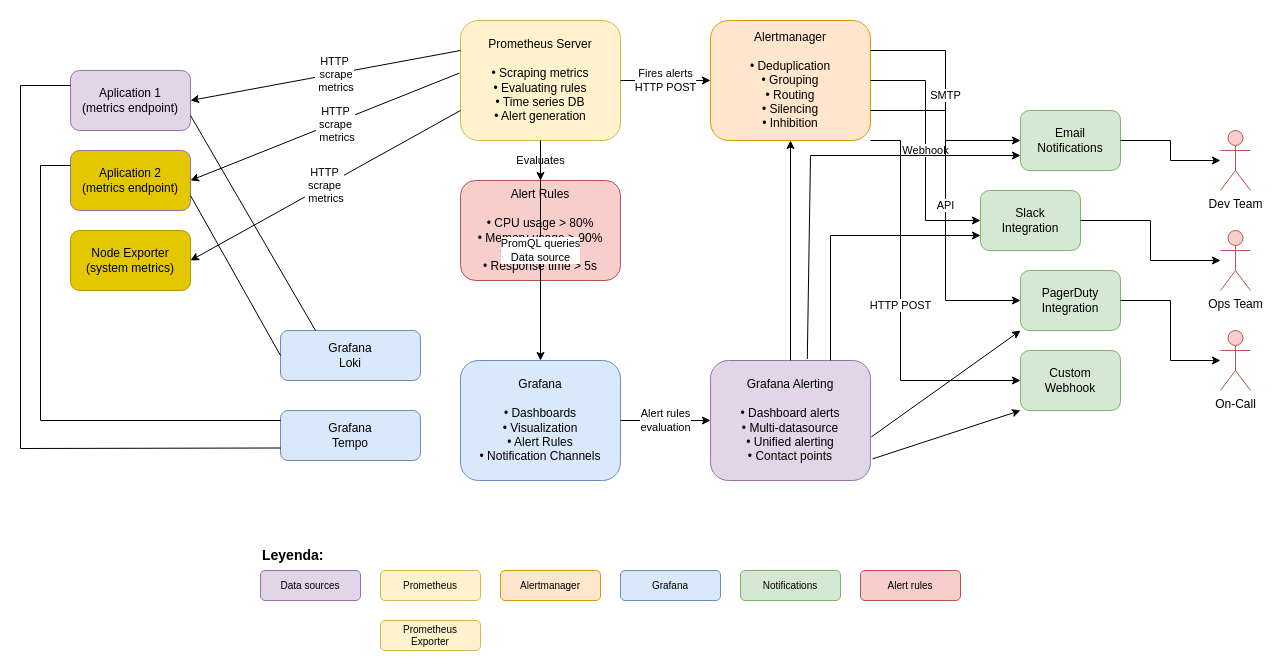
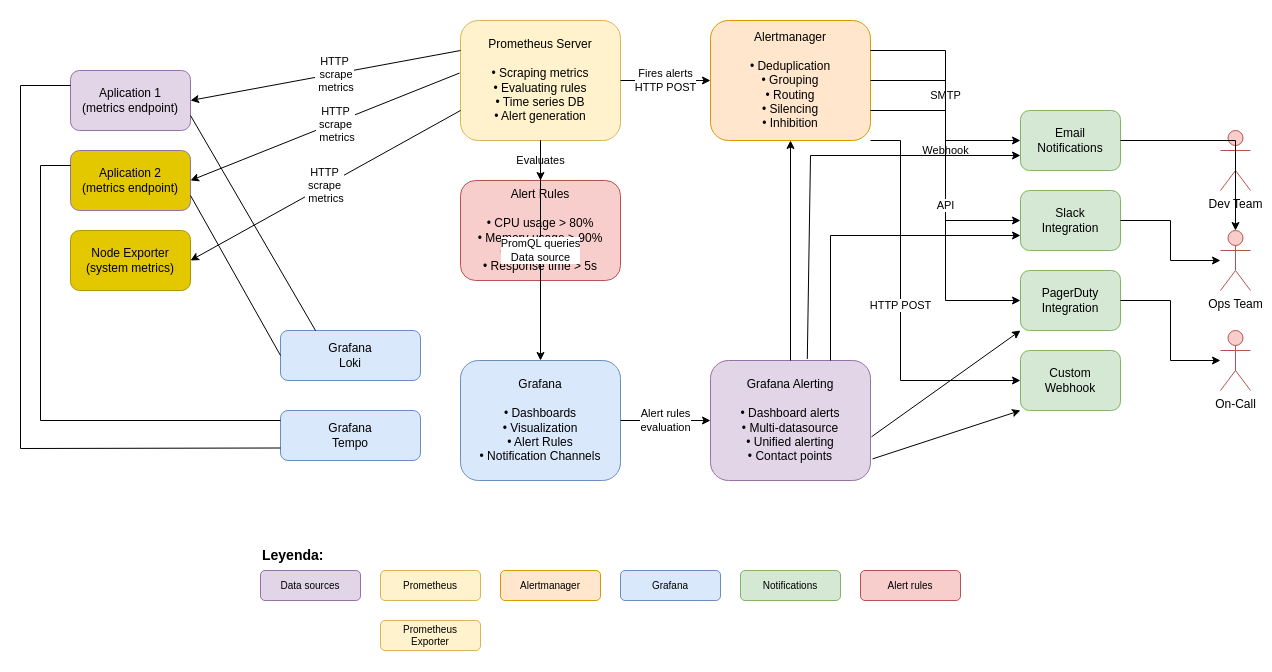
edge "Email Notifications" -> "Dev Team": now "Email Notifications" -> "Ops Team"
node "Slack Integration": moved (1031, 221) -> (1071, 221)
